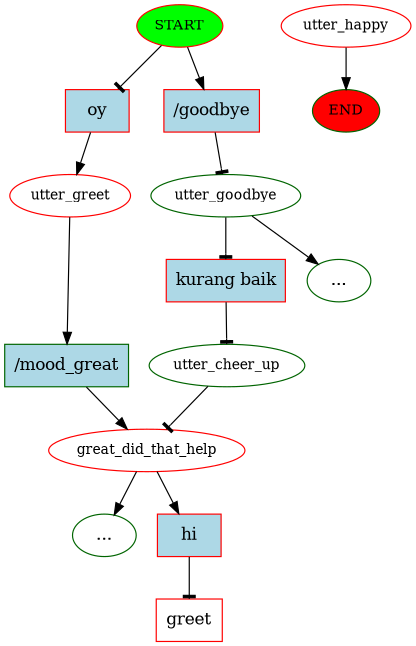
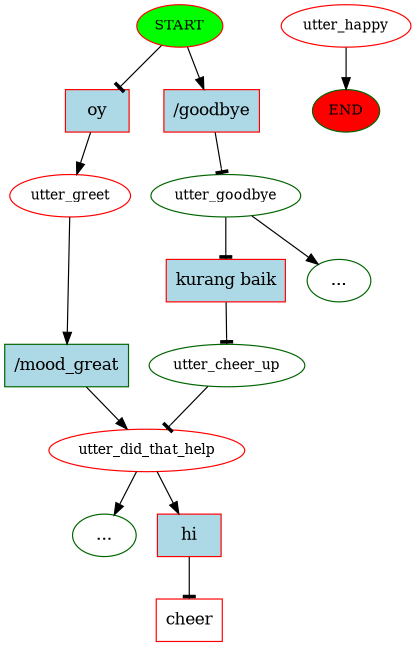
node "great_did_that_help": label "great_did_that_help" -> "utter_did_that_help"
node "greet": label "greet" -> "cheer"
